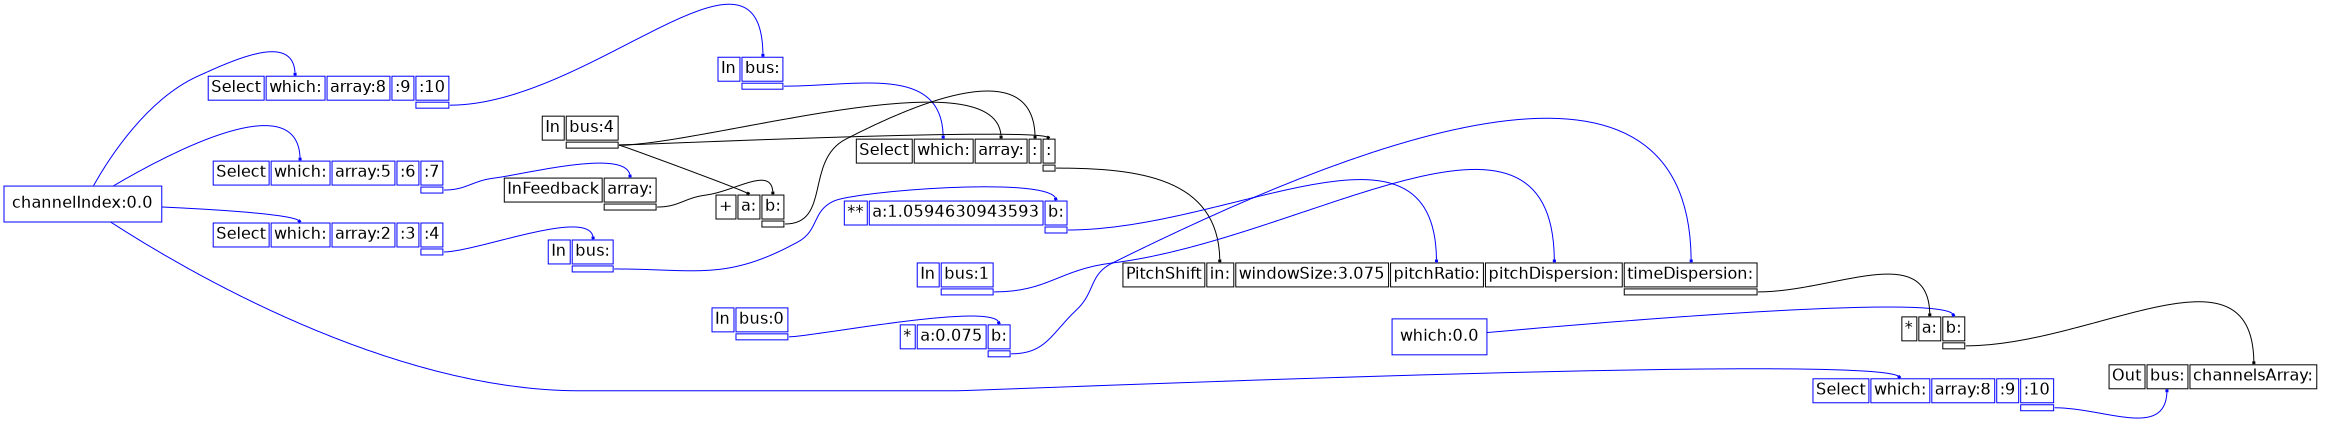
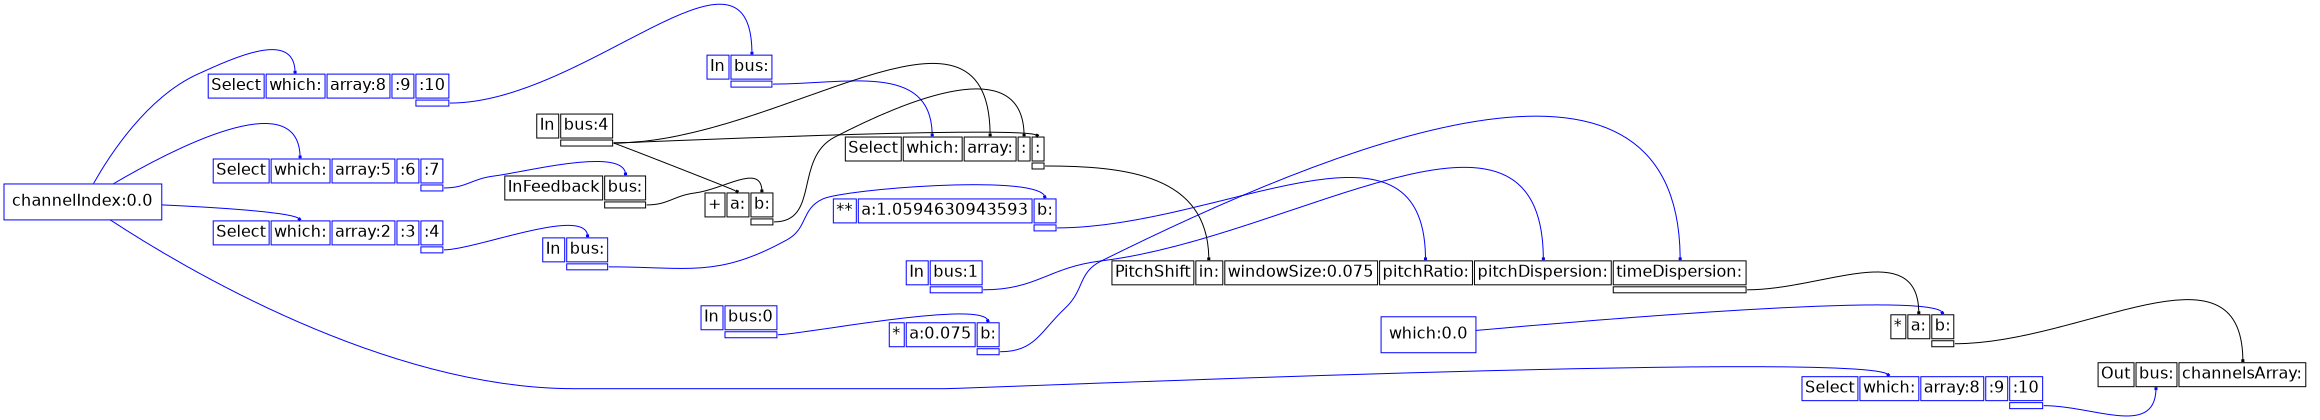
node "InFeedback": text "array:" -> "bus:"
node "PitchShift": text "windowSize:3.075" -> "windowSize:0.075"
